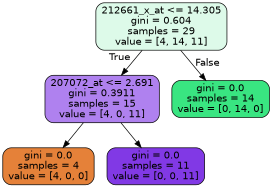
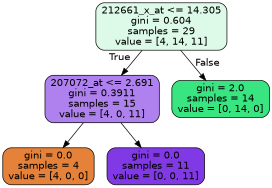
node "gini = 0.0 samples = 14 value = [0, 14, 0]": label "gini = 0.0 samples = 14 value = [0, 14, 0]" -> "gini = 2.0 samples = 14 value = [0, 14, 0]"
